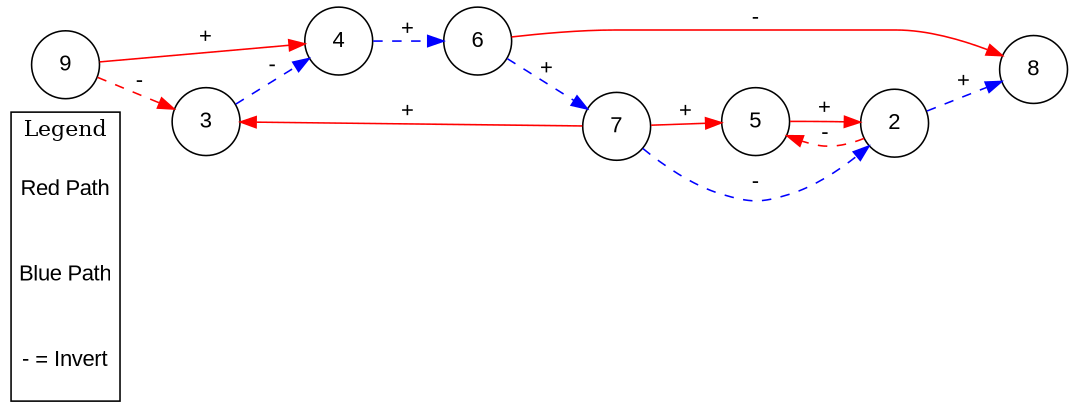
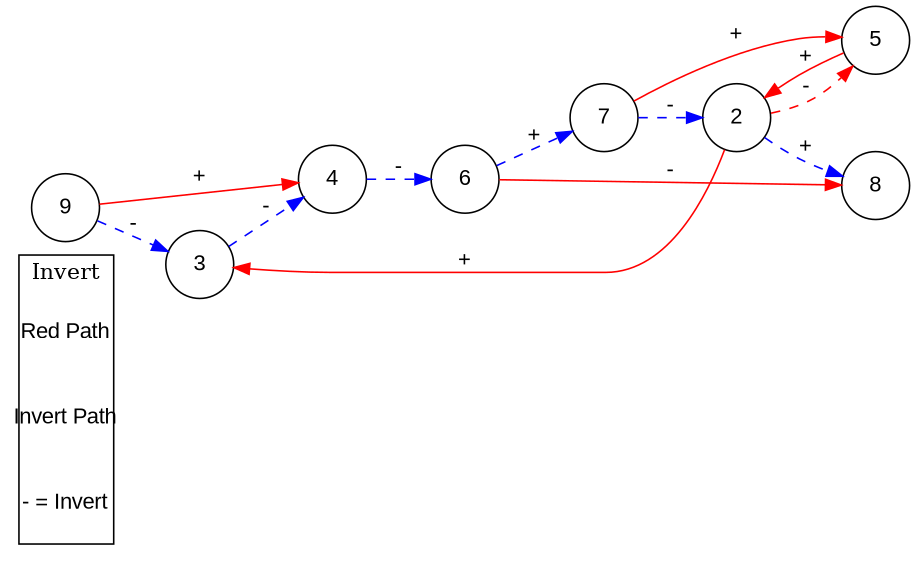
edge "4" -> "6": label "+" -> "-"
edge "9" -> "3": color red -> blue
edge "7" -> "3": now "2" -> "3"
cluster "Legend": label "Legend" -> "Invert"
node "Blue Path": label "Blue Path" -> "Invert Path"
